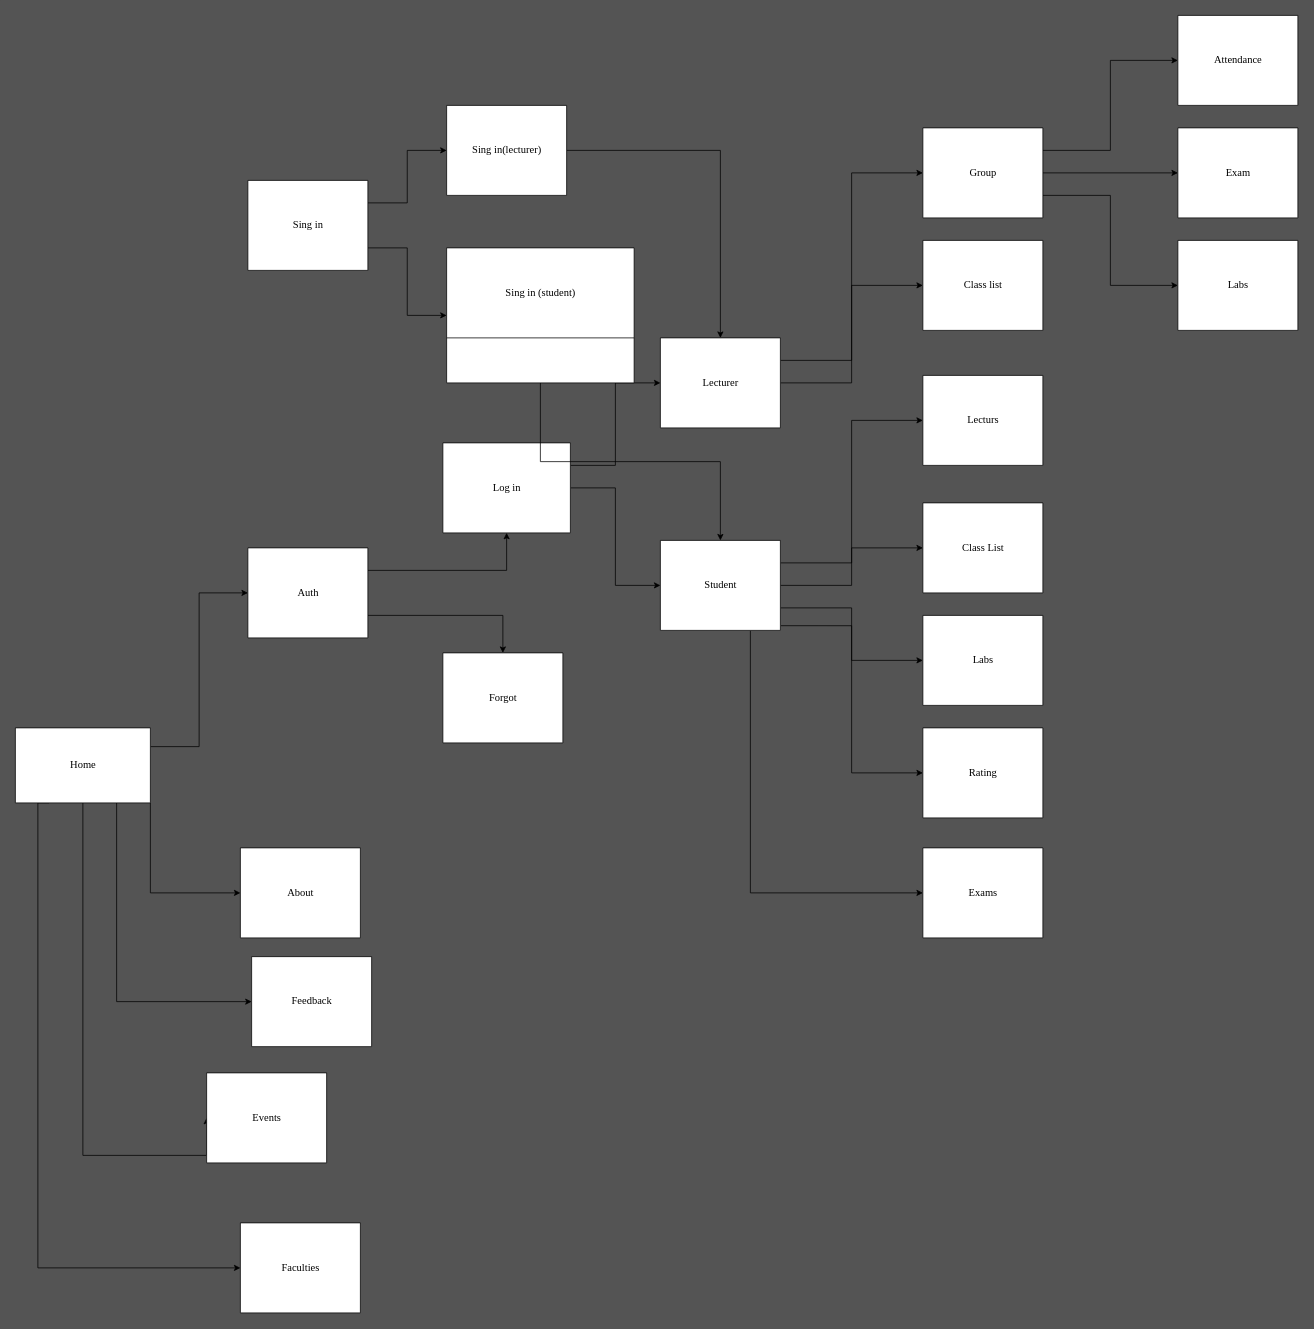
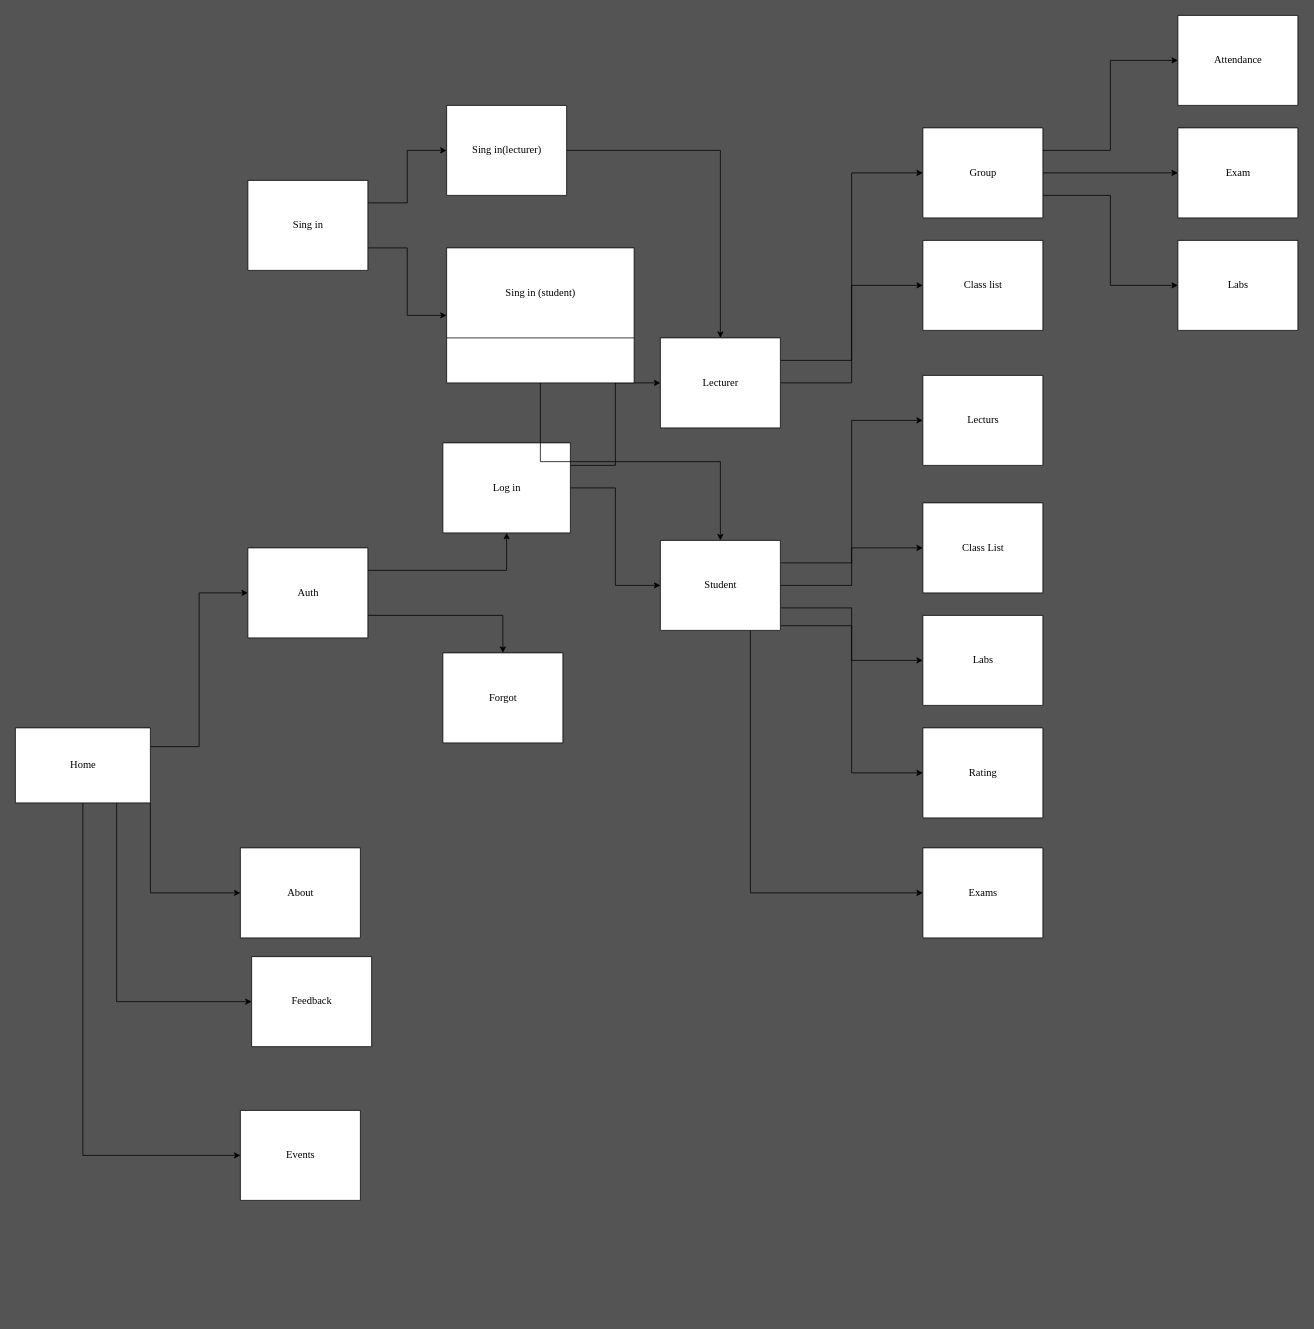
node "Events": moved (267, 1118) -> (300, 1155)
edge "Home" -> "Faculties": removed
node "Faculties": removed
